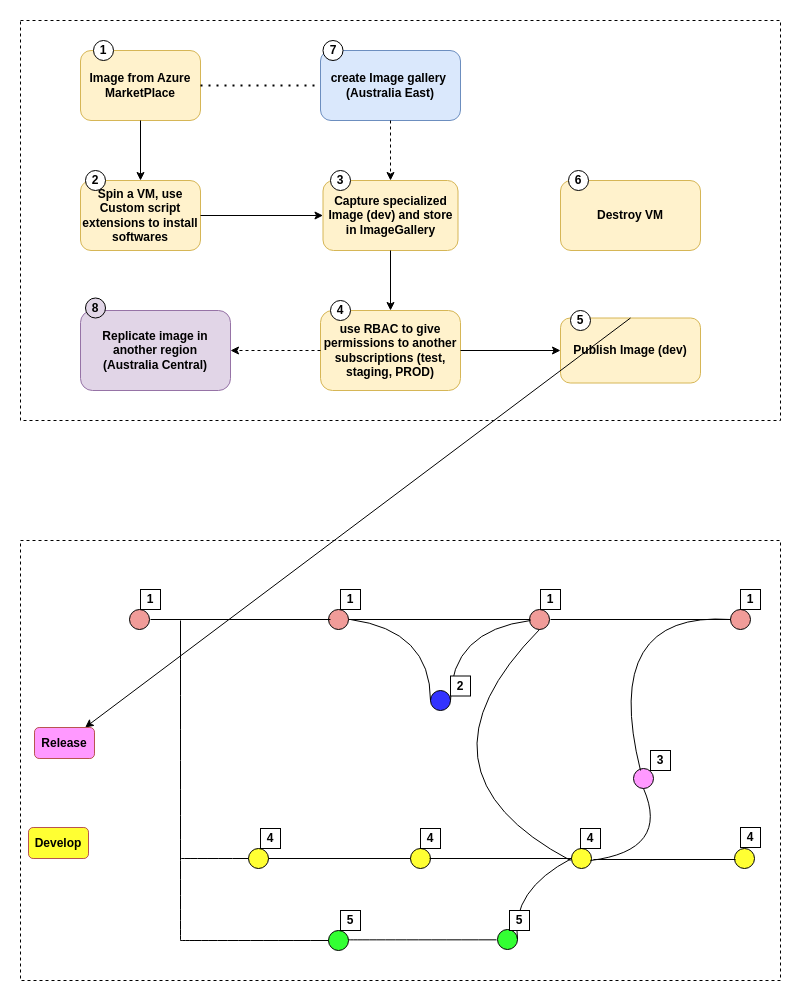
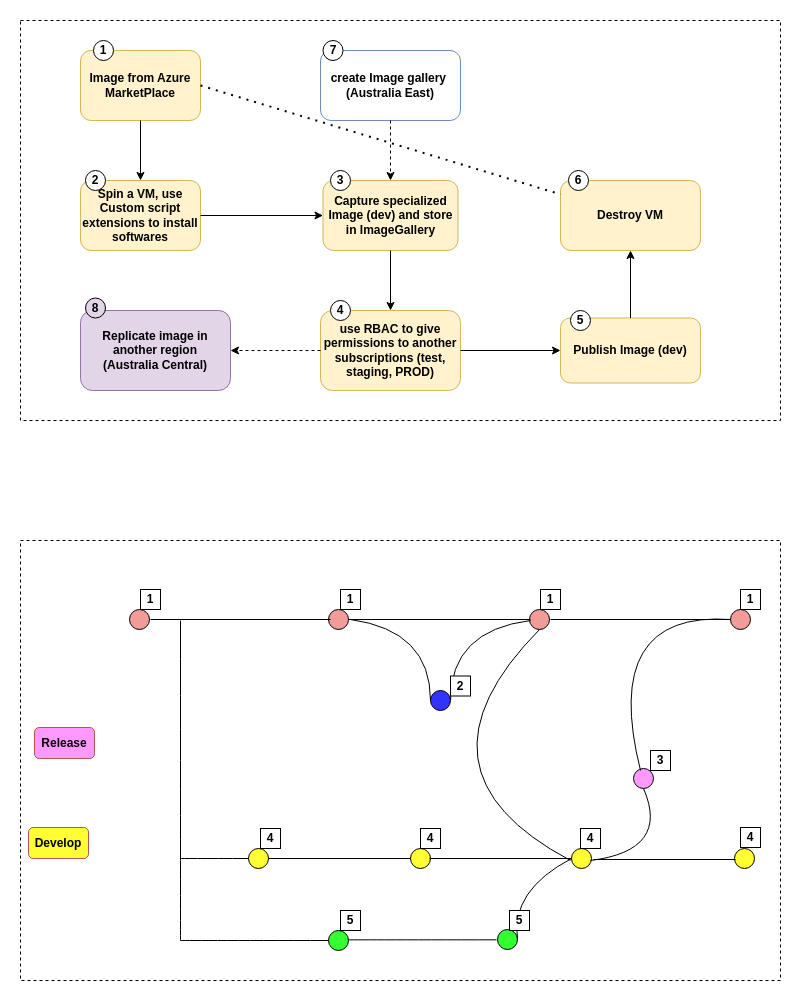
edge "Image from Azure MarketPlace" -- "create Image gallery (Australia East)": now "Image from Azure MarketPlace" -- "Destroy VM"
node "create Image gallery (Australia East)": fillcolor #dae8fc -> #ffffff
edge "Publish Image (dev)" -> "Release": now "Publish Image (dev)" -> "Destroy VM"
